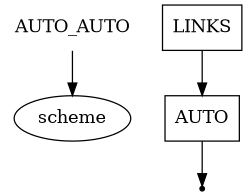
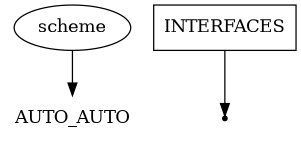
node "LINKS": removed
edge "AUTO_AUTO" -> "scheme": reversed
node "AUTO": label "AUTO" -> "INTERFACES"
